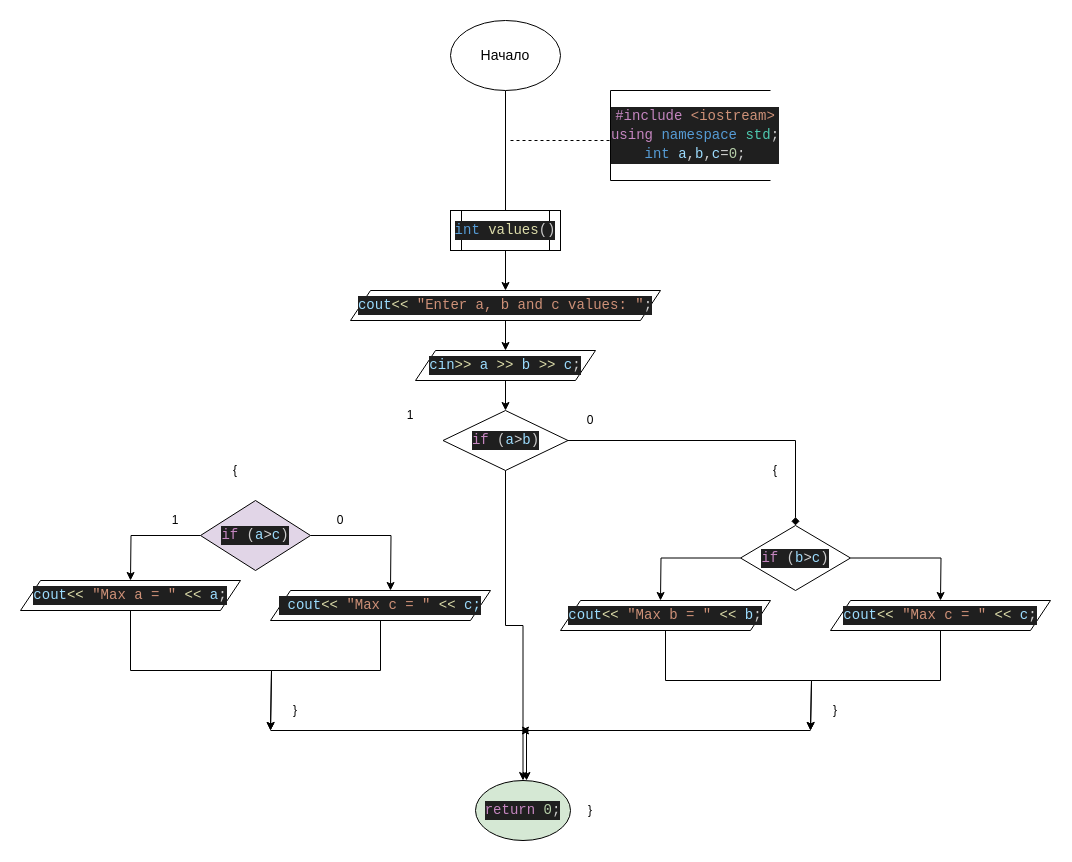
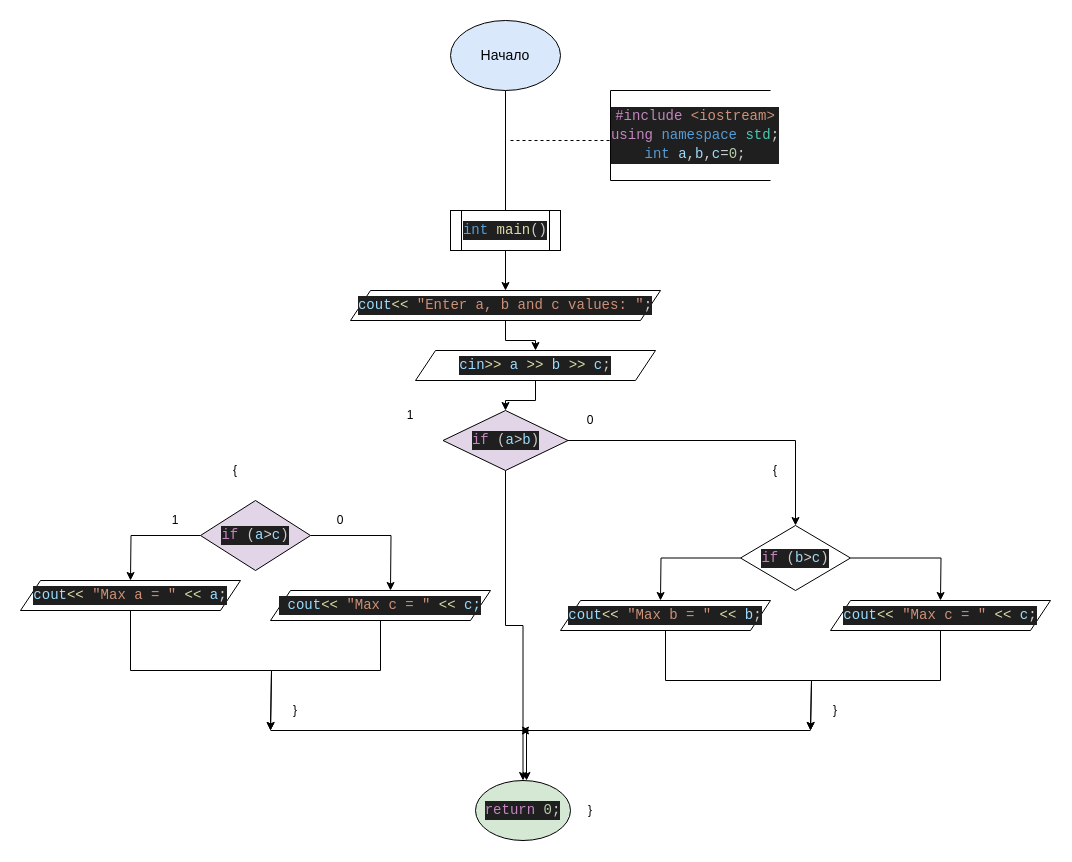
node "Начало": fillcolor #ffffff -> #dae8fc
node "int values()": label "int values()" -> "int main()"
node "cin>> a >> b >> c;": size 180x30 -> 240x30
node "if (a>b)": fillcolor #ffffff -> #e1d5e7
edge "if (a>b)" -> "if (b>c)": arrowhead diamond -> classic
